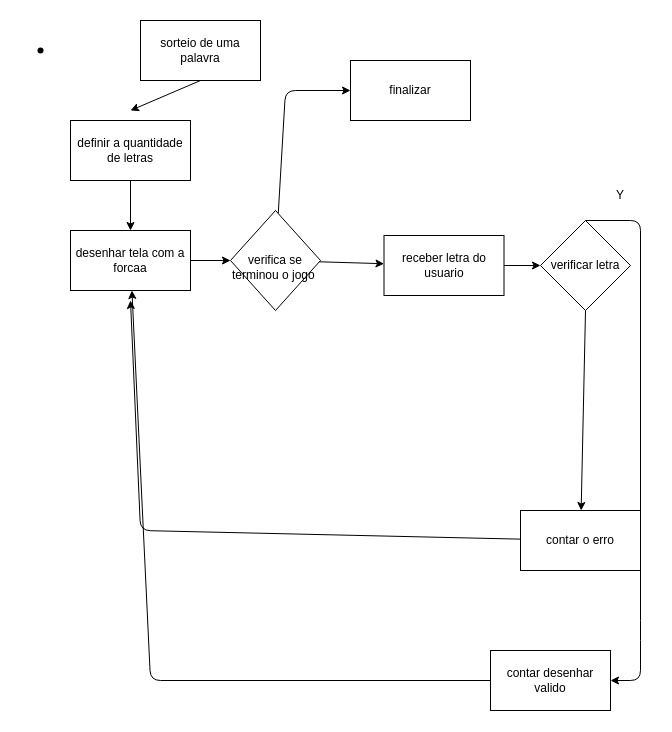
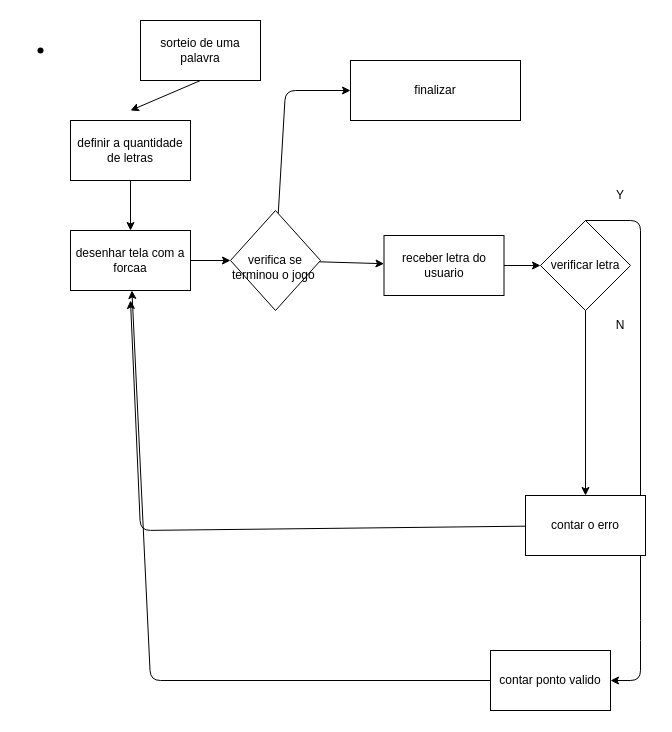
node "finalizar": size 120x60 -> 170x60
node "N": added
node "contar o erro": moved (581, 541) -> (586, 526)
node "contar desenhar valido": label "contar desenhar valido" -> "contar ponto valido"
